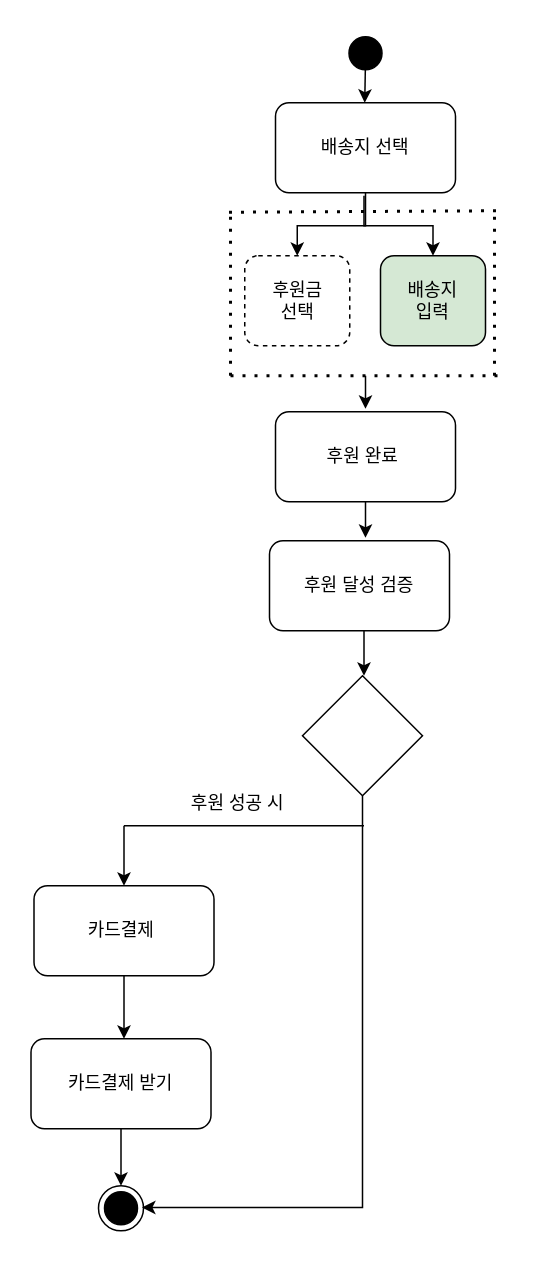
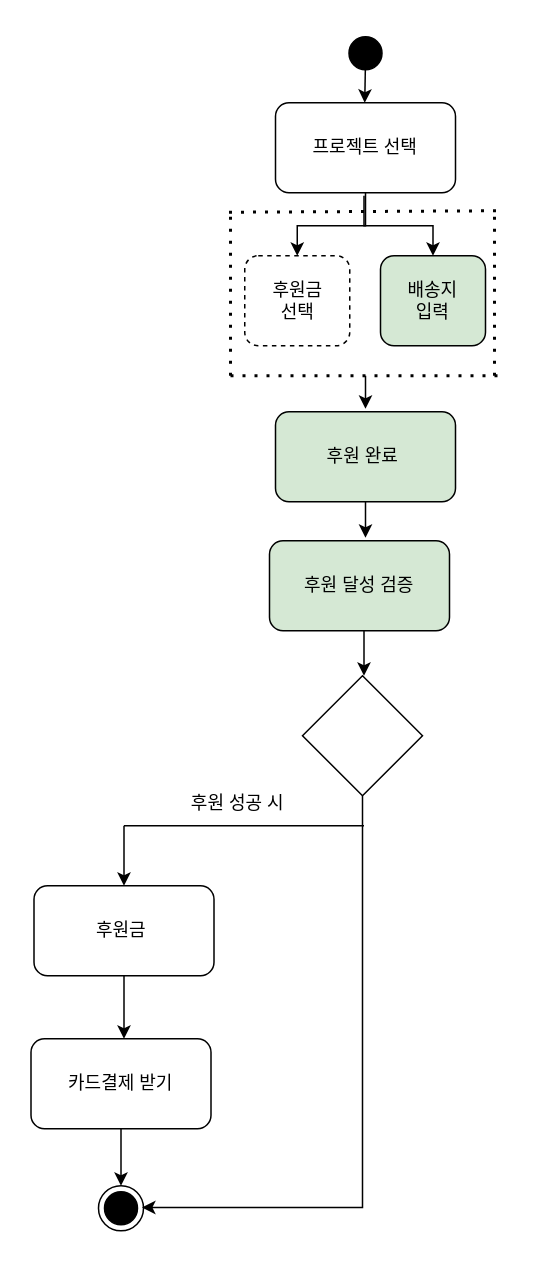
node "배송지 선택": label "배송지 선택" -> "프로젝트 선택"
node "후원 완료": fillcolor #ffffff -> #d5e8d4
node "후원 달성 검증": fillcolor #ffffff -> #d5e8d4
node "카드결제": label "카드결제" -> "후원금"
